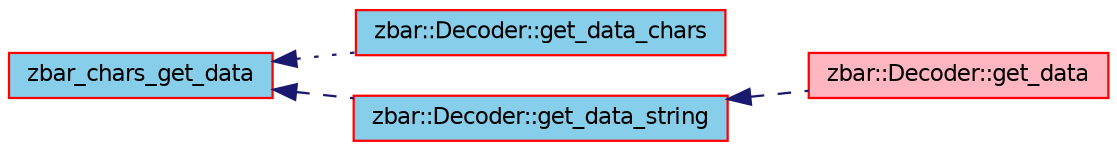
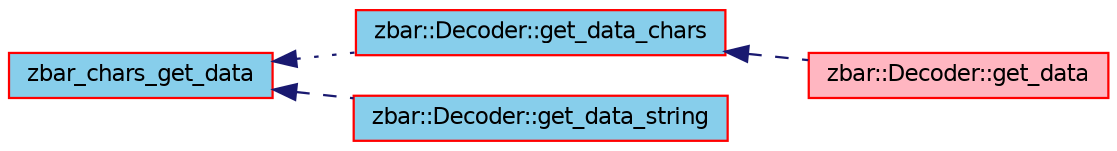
edge "zbar::Decoder::get_data" -> "zbar::Decoder::get_data_string": now "zbar::Decoder::get_data" -> "zbar::Decoder::get_data_chars"
